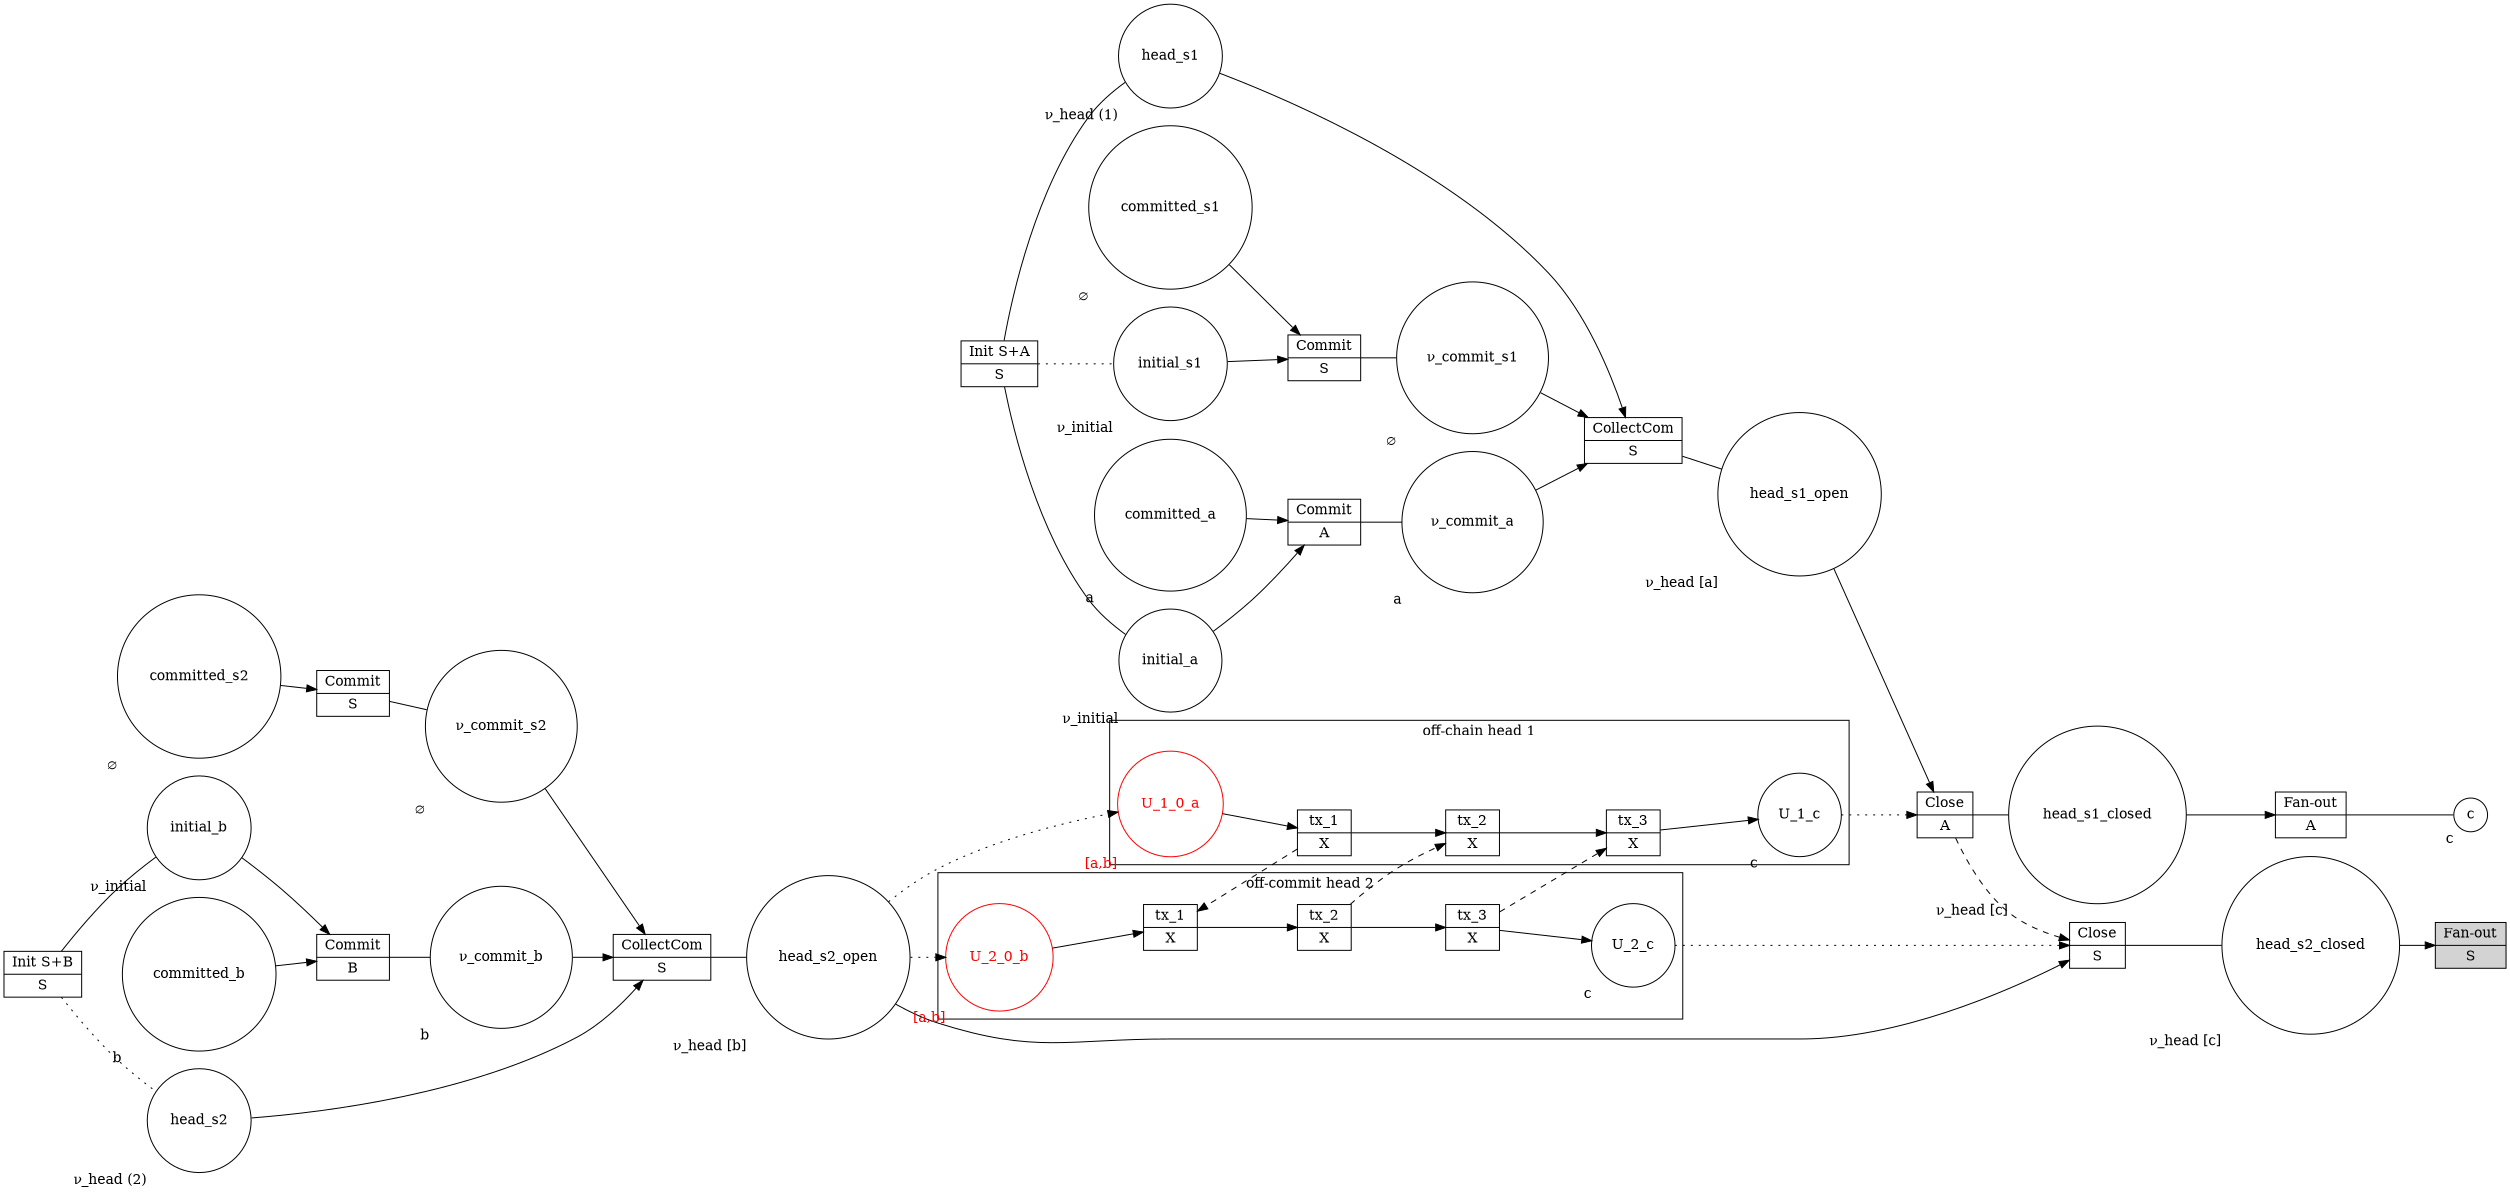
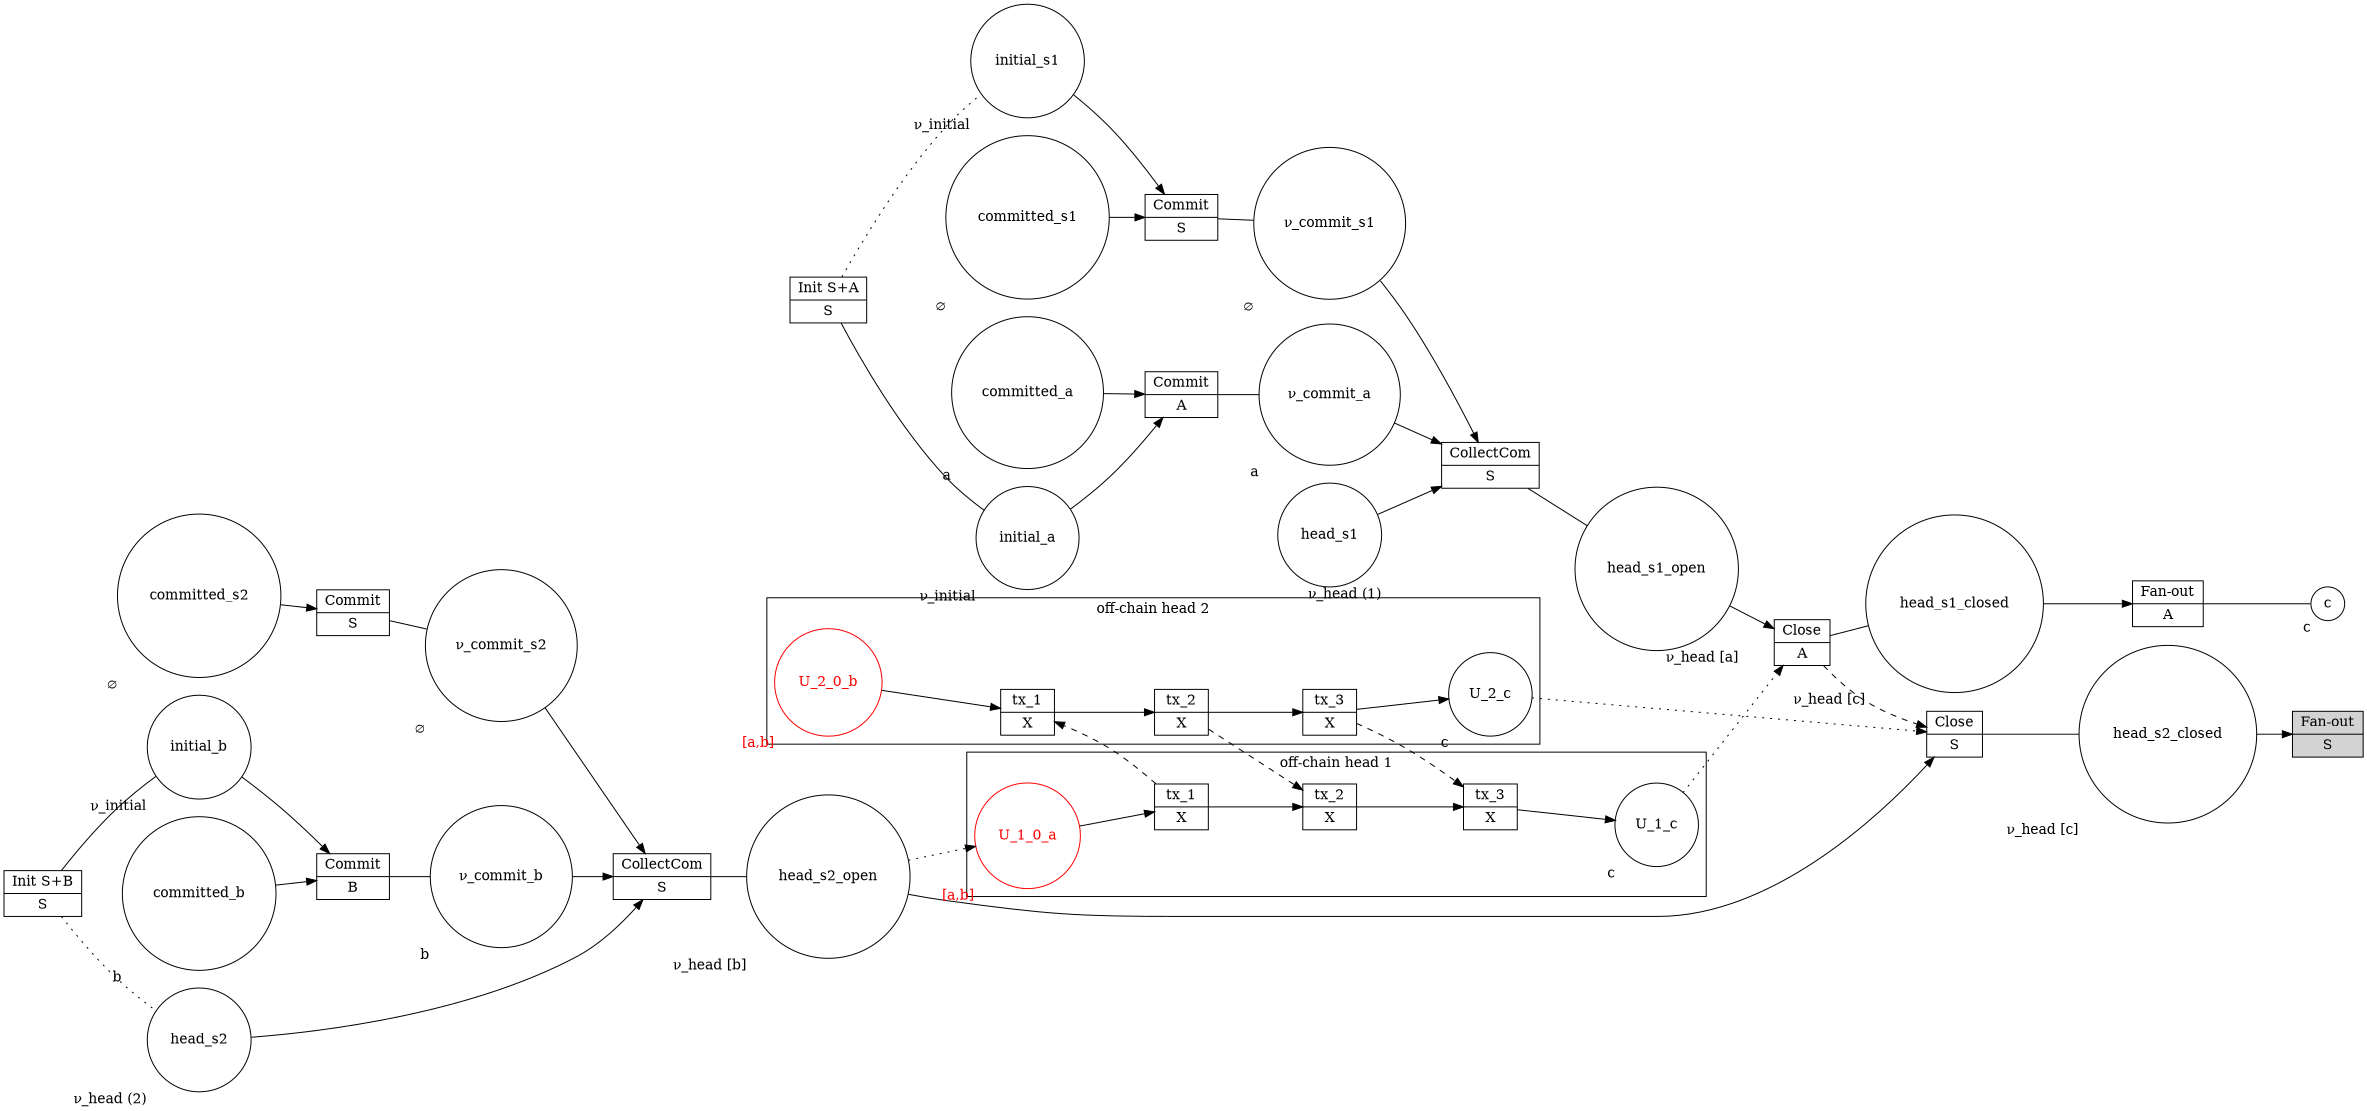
edge "head_s1 ν_head (1)" -- "Init S+A": removed
cluster "off-commit head 2": label "off-commit head 2" -> "off-chain head 2"
edge "head_s2_open ν_head [b]" -> "U_2_0_b [a,b]": removed
